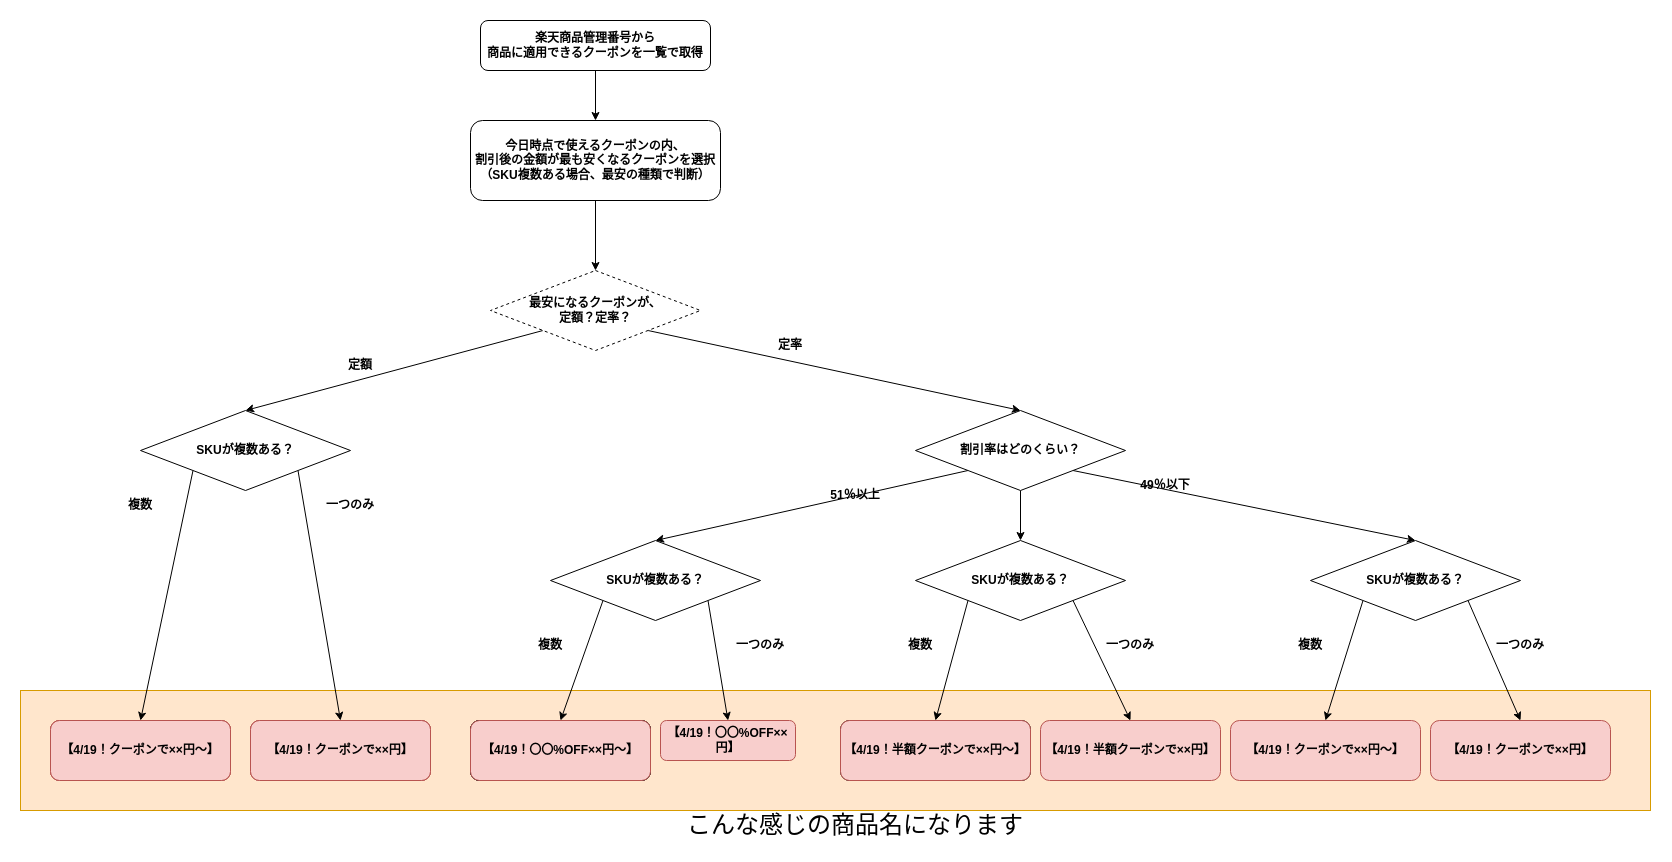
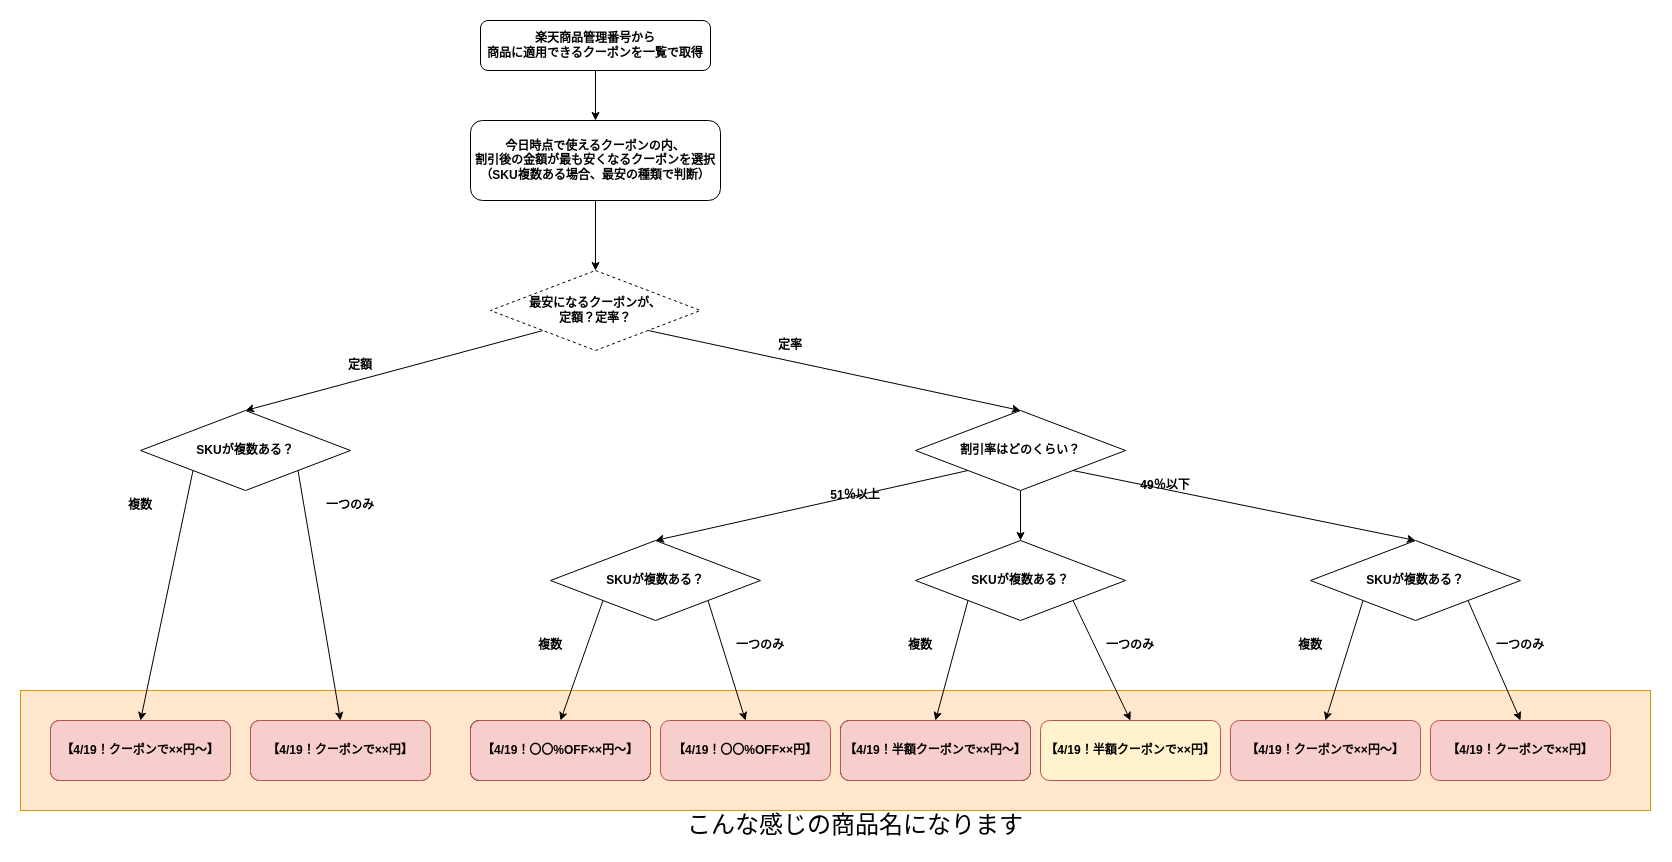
node "【4/19！〇〇%OFF××円】": size 135x40 -> 170x60
node "【4/19！半額クーポンで××円】": fillcolor #f8cecc -> #fff2cc
